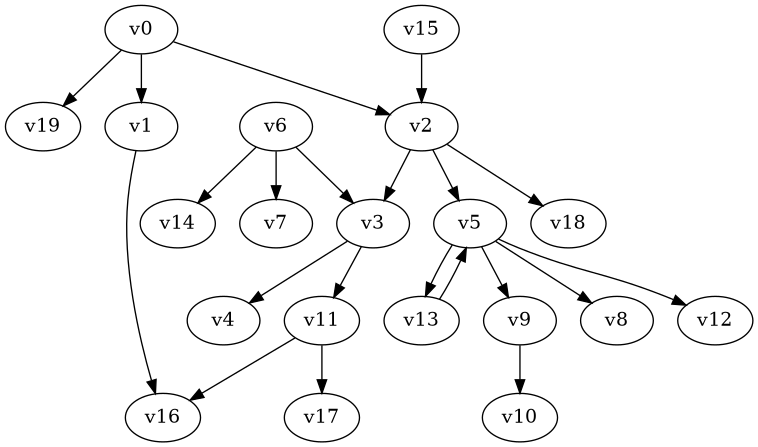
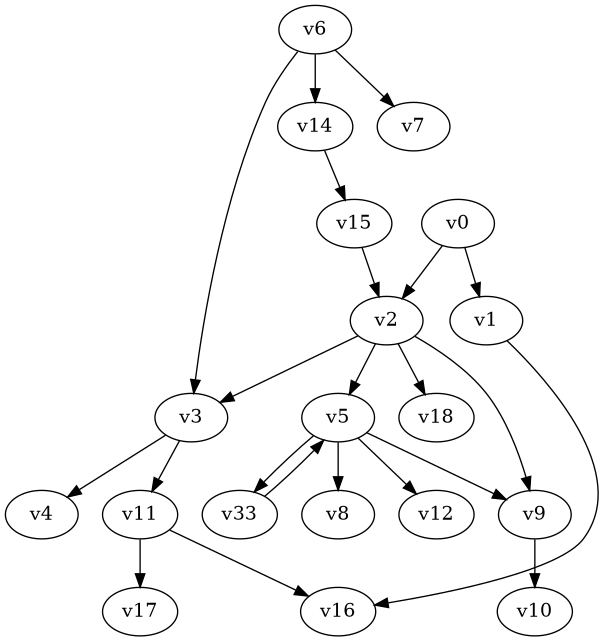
node "v19": removed
edge "v14" -> "v15": added
node "v13": label "v13" -> "v33"
edge "v2" -> "v9": added
